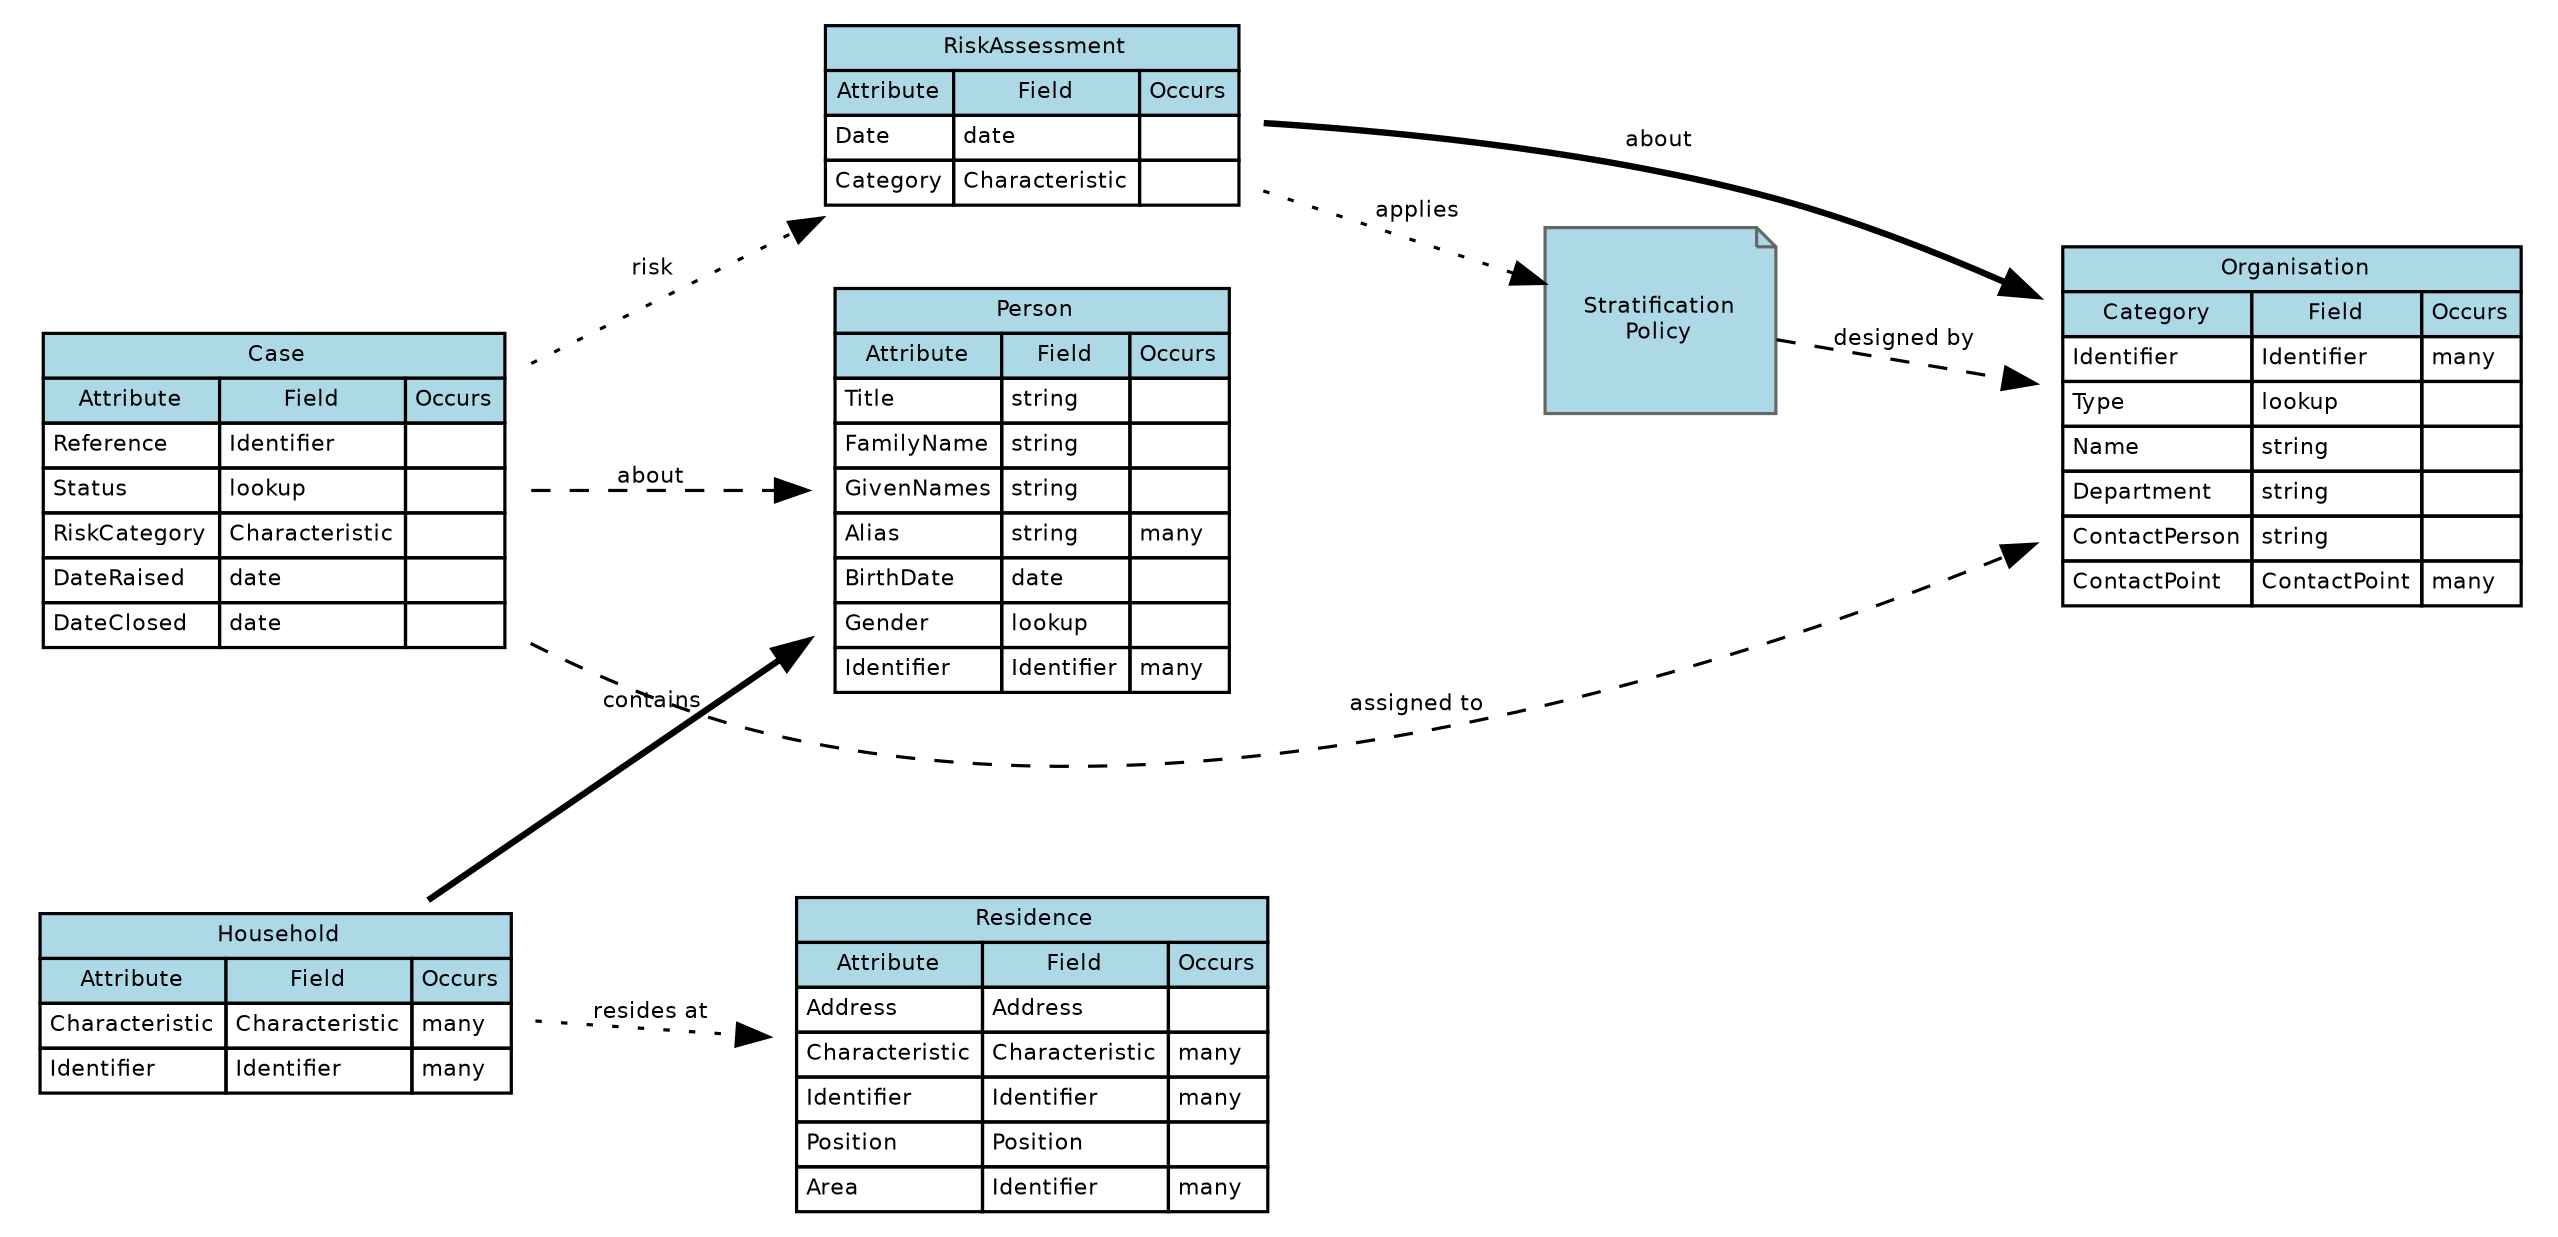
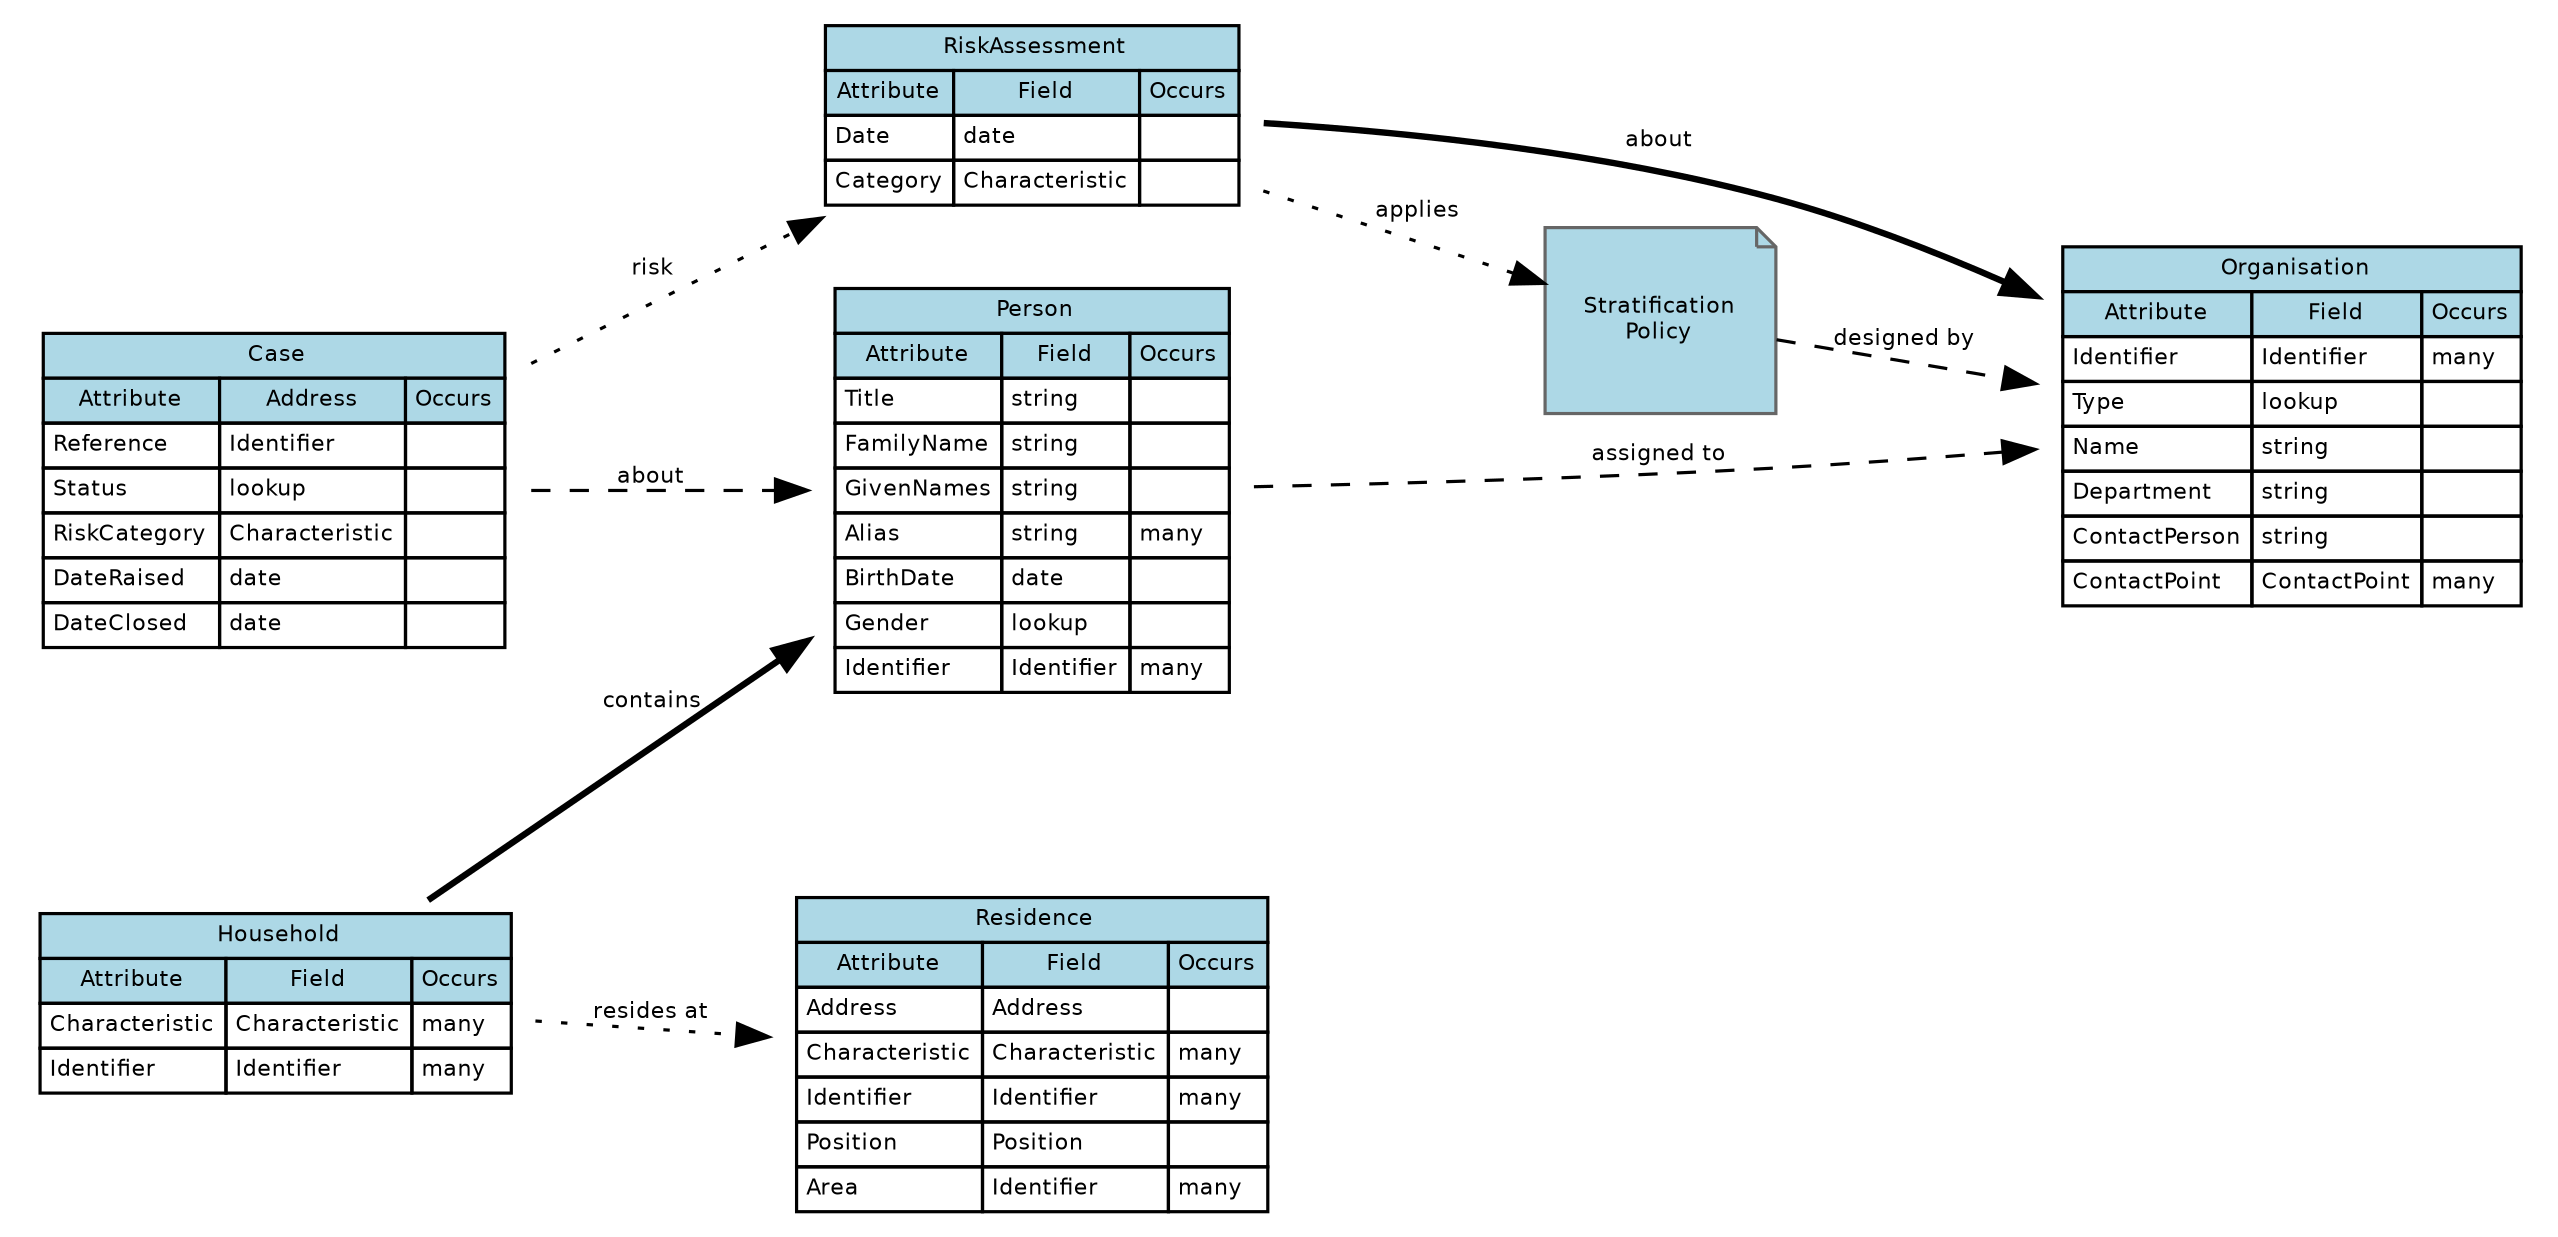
node "Organisation": text "Category" -> "Attribute"
node "Case": text "Field" -> "Address"
edge "Case" -> "Organisation": now "Person" -> "Organisation"
